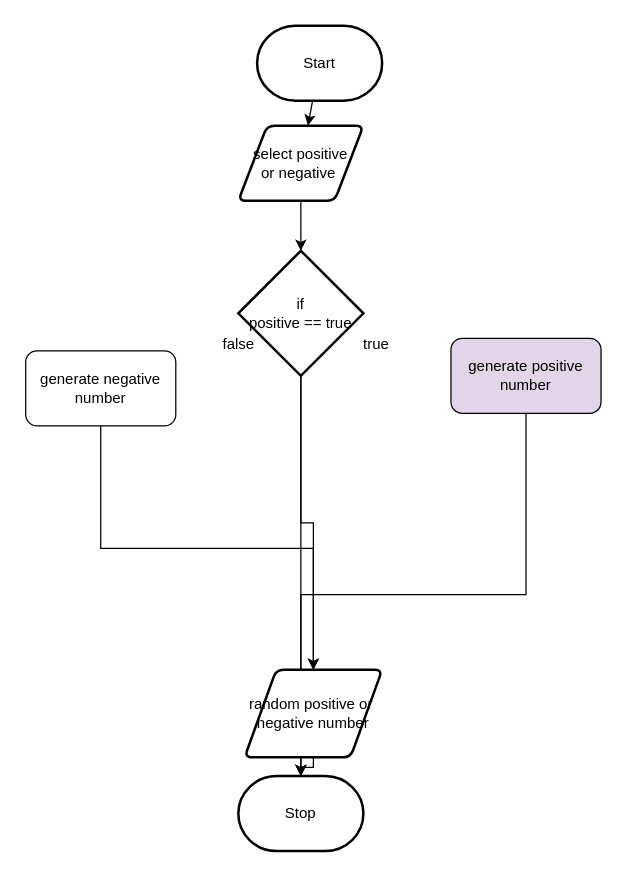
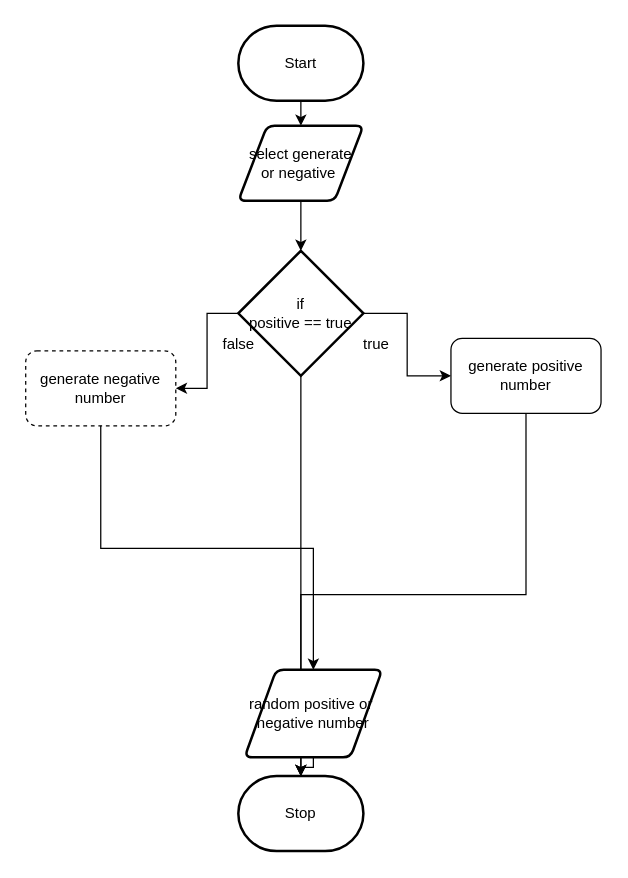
node "Start": moved (319, 63) -> (301, 63)
node "select positive or negative": label "select positive or negative" -> "select generate or negative"
edge "if positive == true" -> "generate positive number": added
node "generate positive number": fillcolor #e1d5e7 -> #ffffff
node "generate negative number": style solid -> dashed
edge "if positive == true" -> "random positive or negative number": now "if positive == true" -> "generate negative number"
